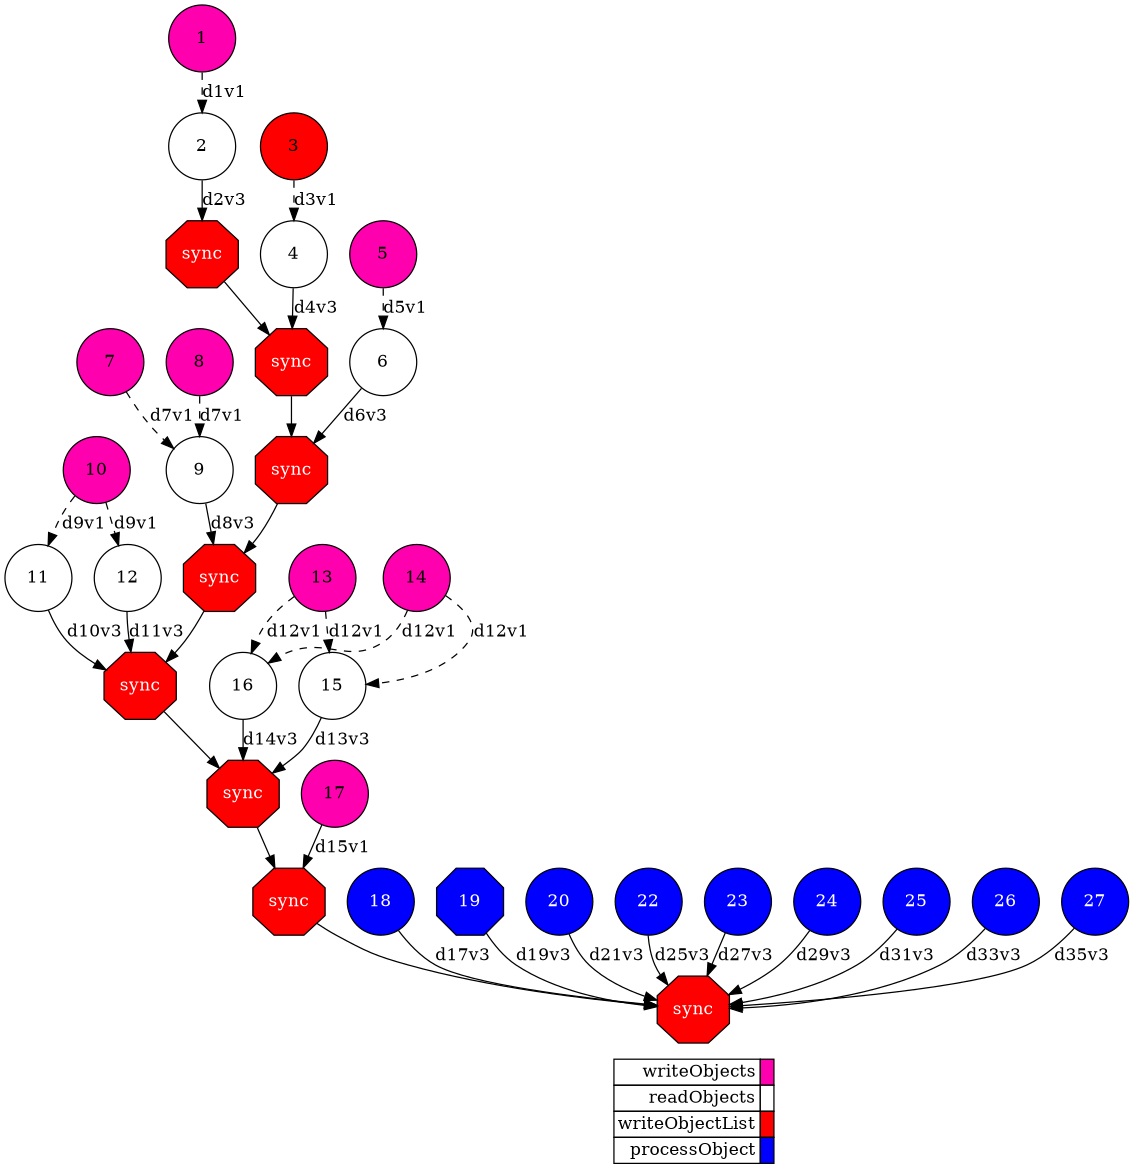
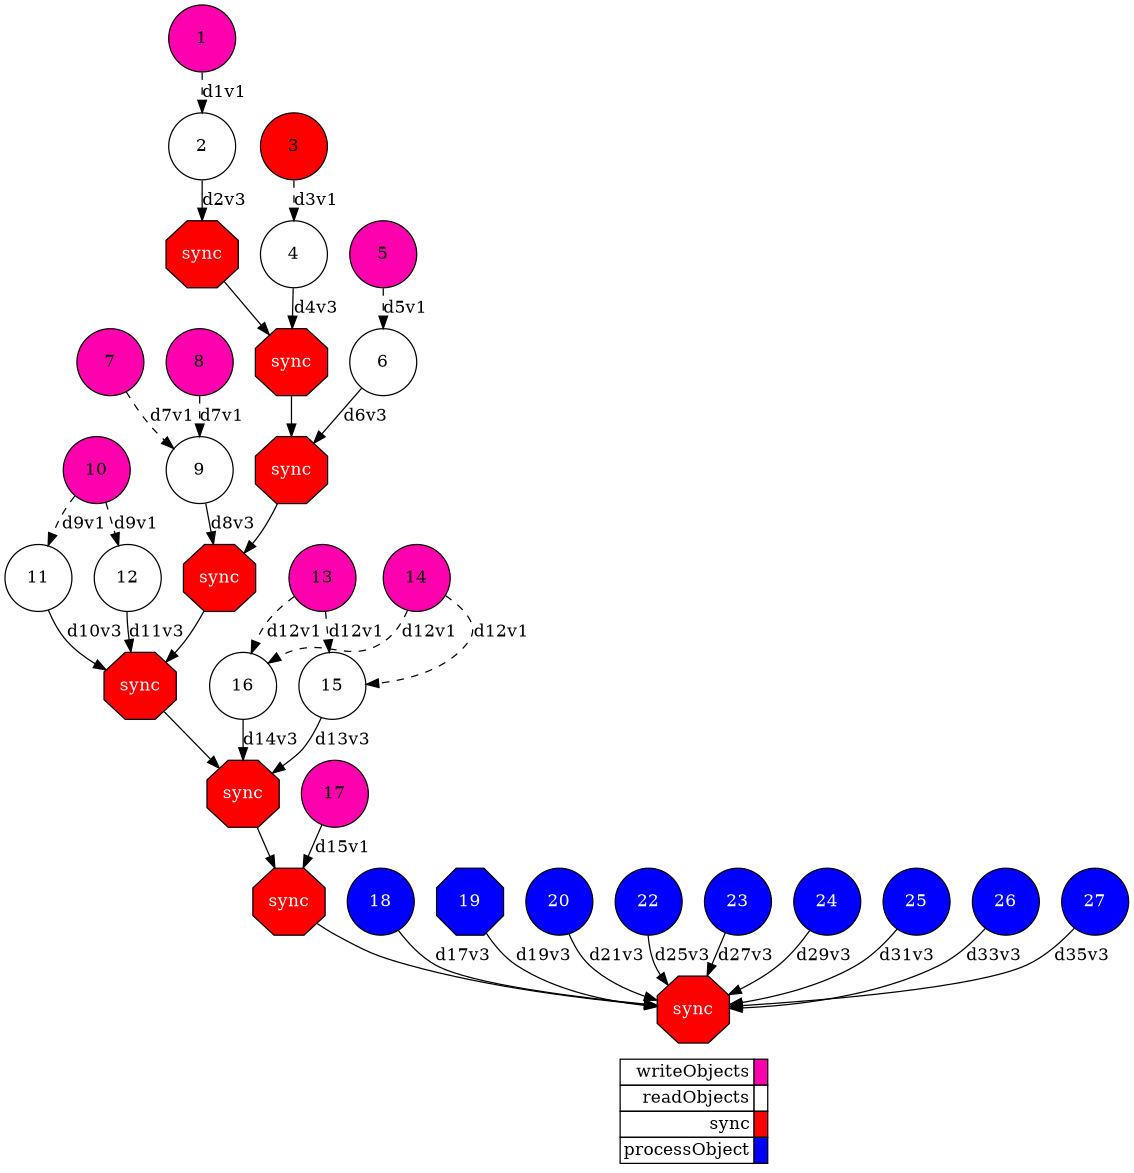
node "writeObjects": text "writeObjectList" -> "sync"
